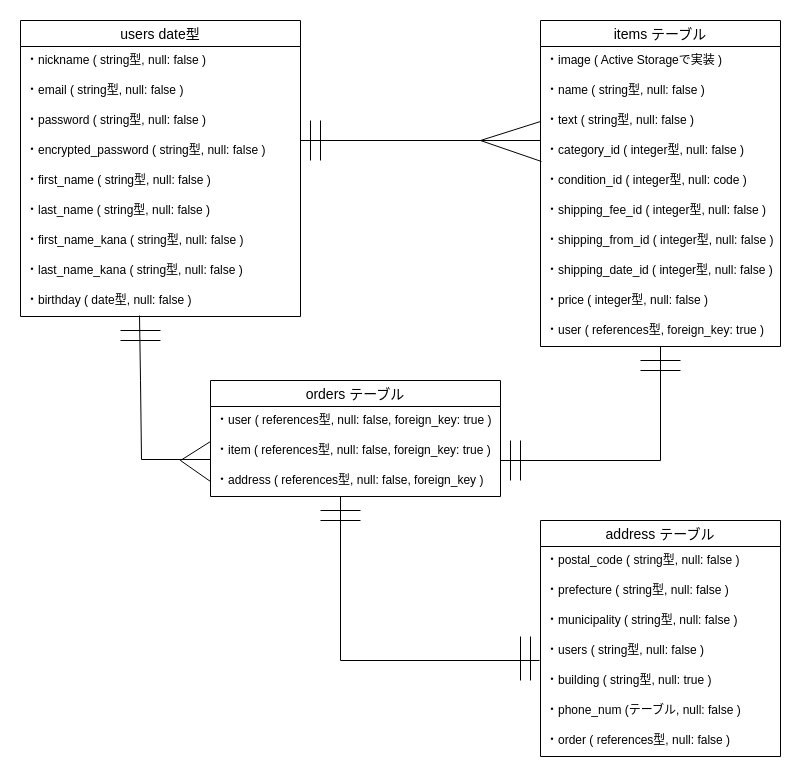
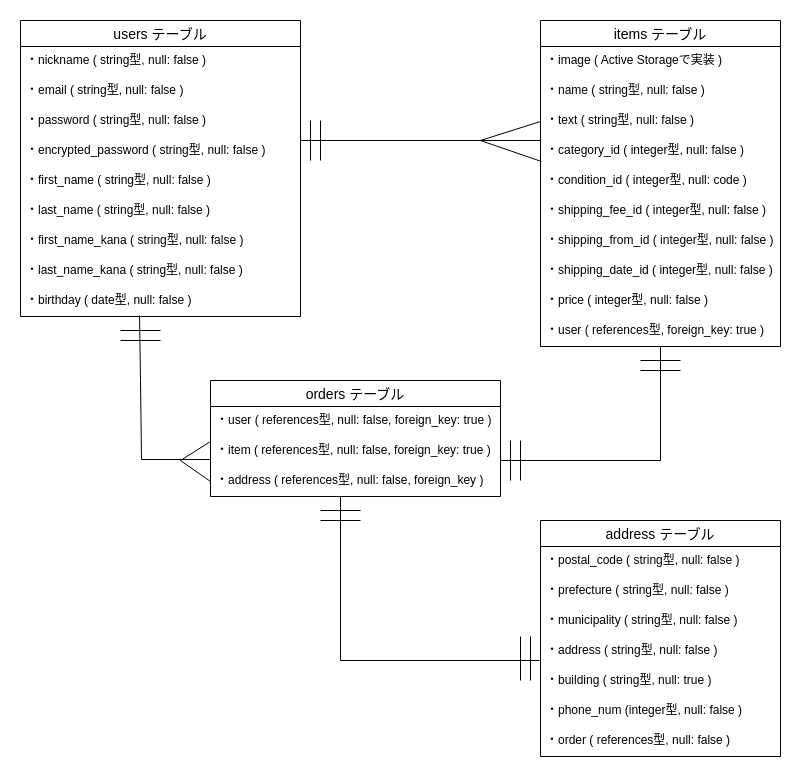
node "users date型": label "users date型" -> "users テーブル"
node "・users ( string型, null: false )": label "・users ( string型, null: false )" -> "・address ( string型, null: false )"
node "・phone_num (テーブル, null: false )": label "・phone_num (テーブル, null: false )" -> "・phone_num (integer型, null: false )"
